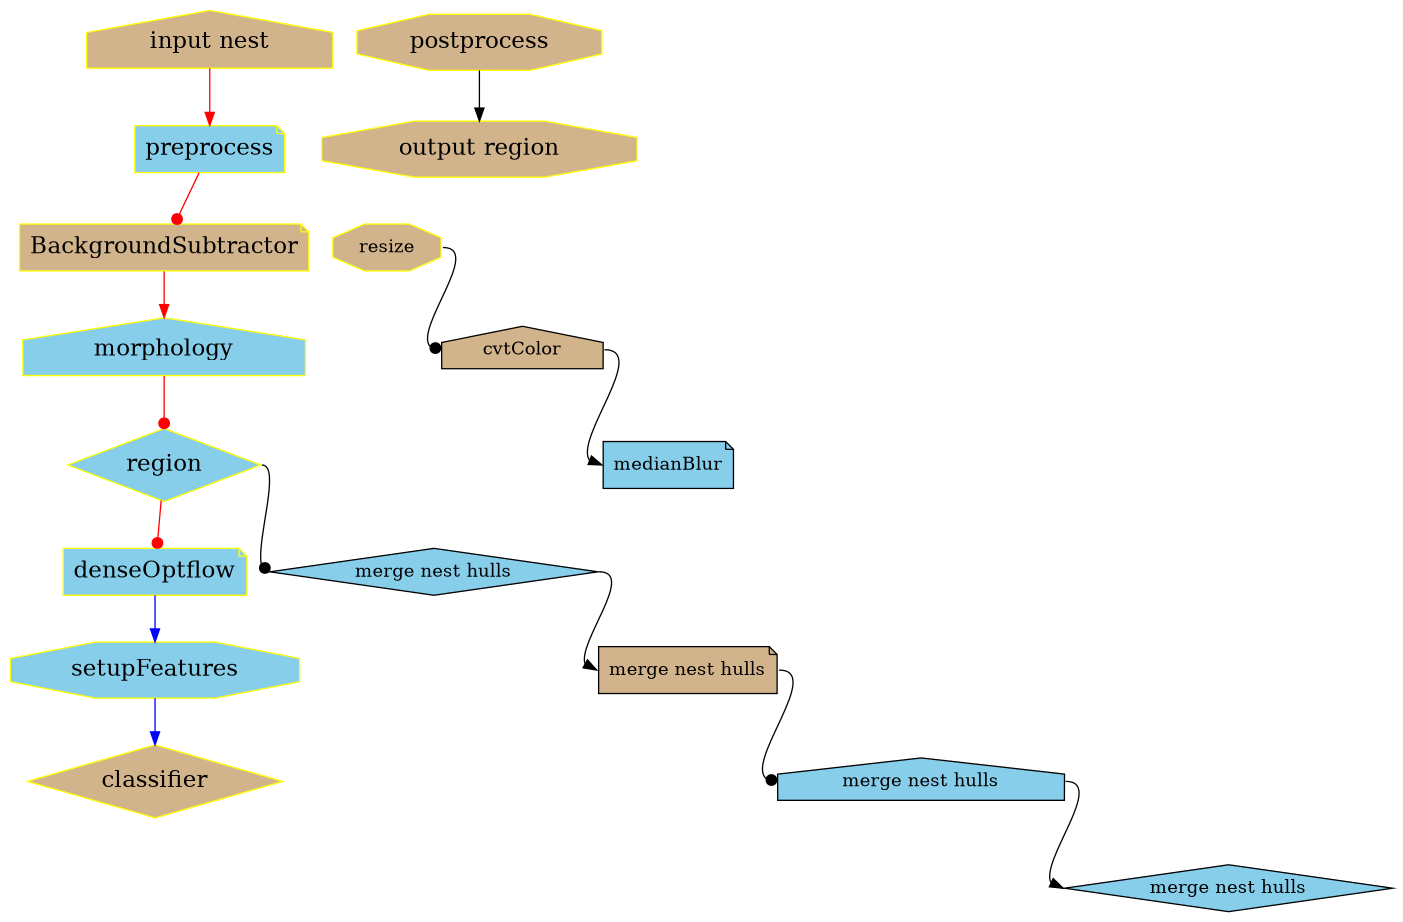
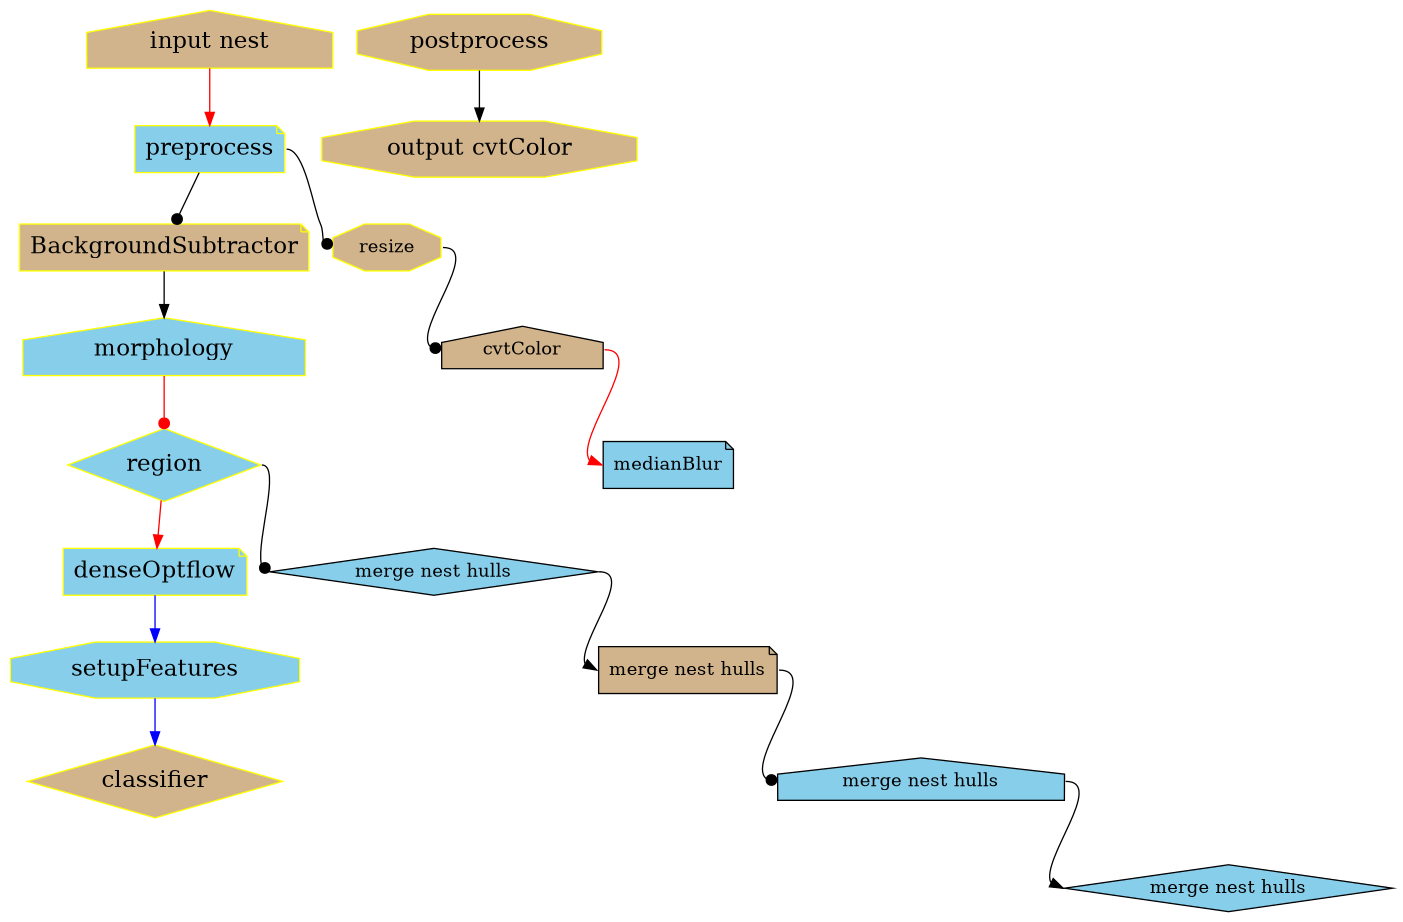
node "output region": label "output region" -> "output cvtColor"
edge "preprocess" -> "resize": added
edge "preprocess" -> "BackgroundSubtractor": color red -> black
edge "BackgroundSubtractor" -> "morphology": color red -> black
edge "cvtColor" -> "medianBlur": color black -> red
edge "region" -> "denseOptflow": arrowhead dot -> normal
